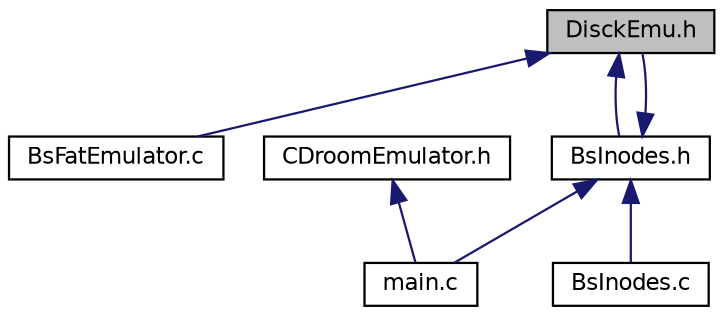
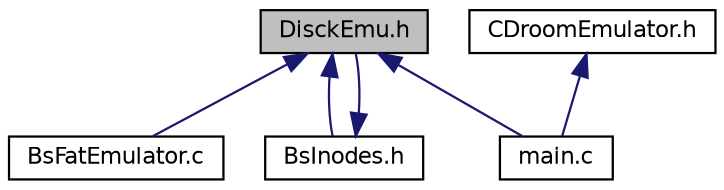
edge "main.c" -> "BsInodes.h": now "main.c" -> "DisckEmu.h"
node "BsInodes.c": removed
